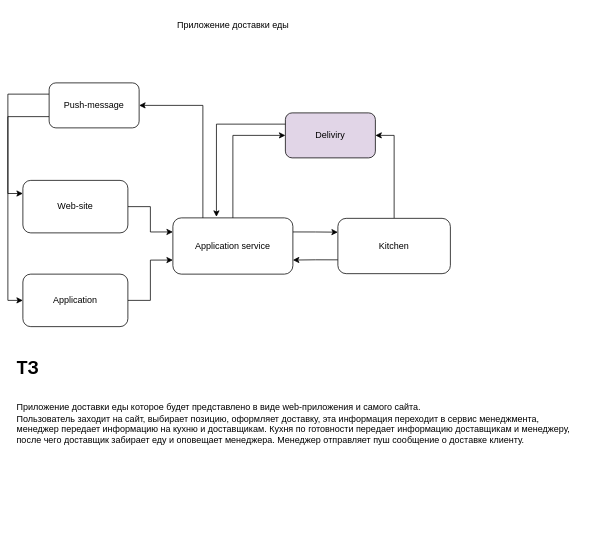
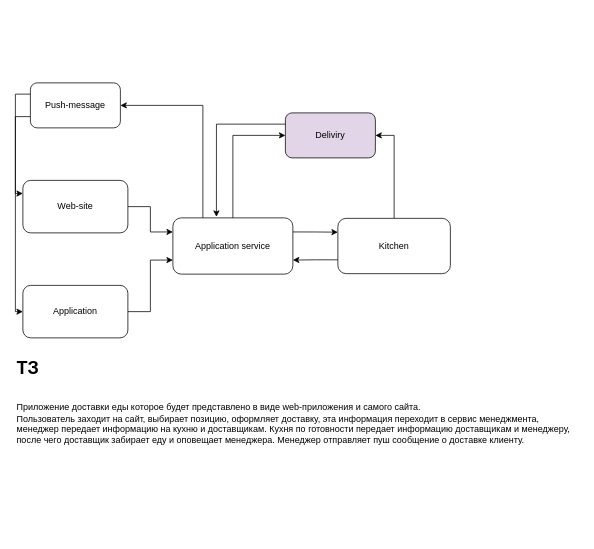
node "Приложение доставки еды": removed
node "Push-message": moved (94, 105) -> (75, 105)
node "Application": moved (75, 300) -> (75, 312)
